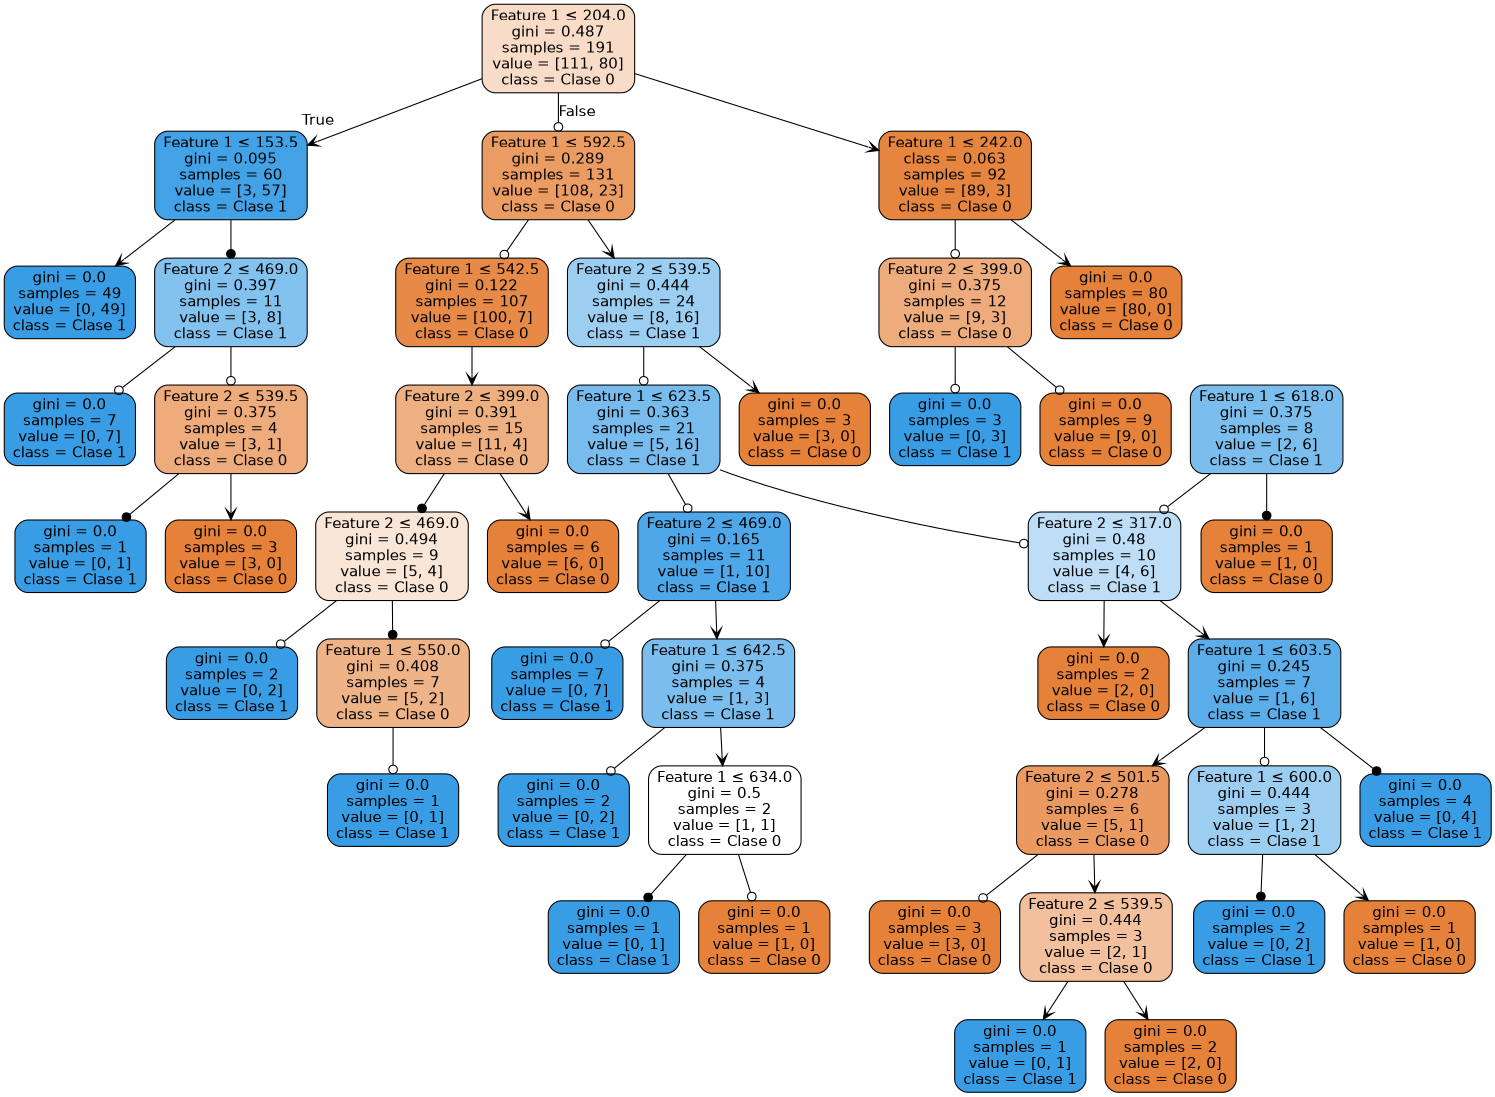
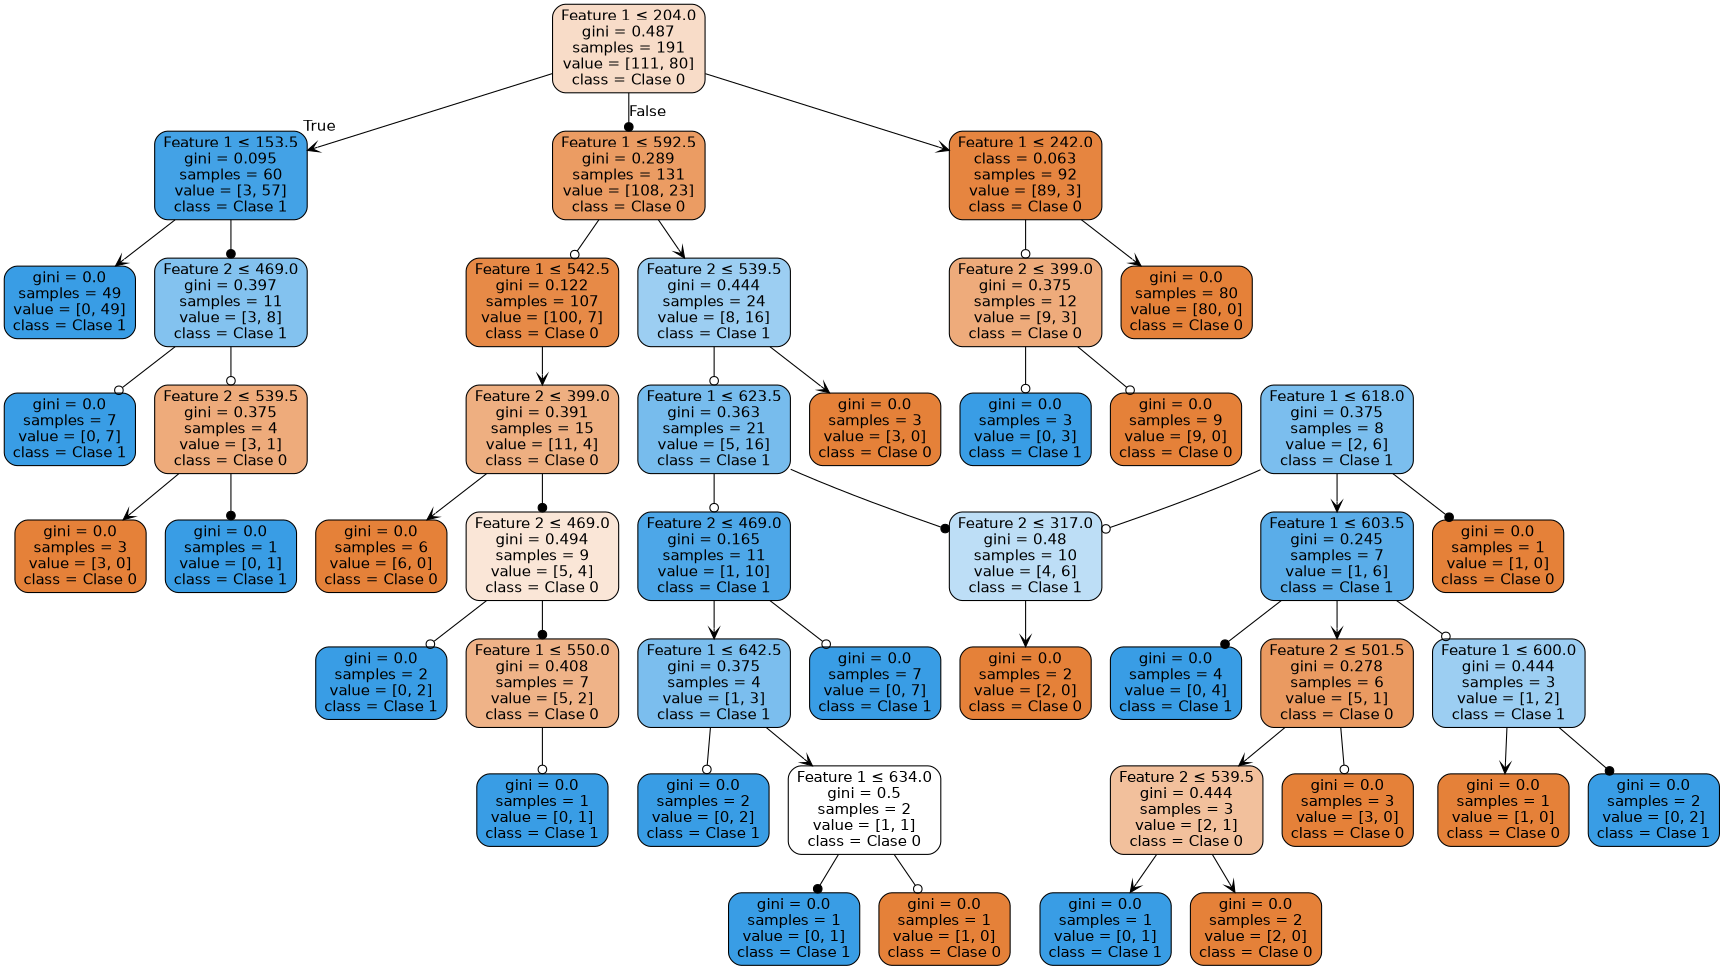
edge "Feature 1 ≤ 204.0" -> "Feature 1 ≤ 592.5": arrowhead odot -> dot
edge "Feature 1 ≤ 623.5" -> "Feature 2 ≤ 317.0": arrowhead odot -> dot
edge "Feature 2 ≤ 317.0" -> "Feature 1 ≤ 603.5": now "Feature 1 ≤ 618.0" -> "Feature 1 ≤ 603.5"
